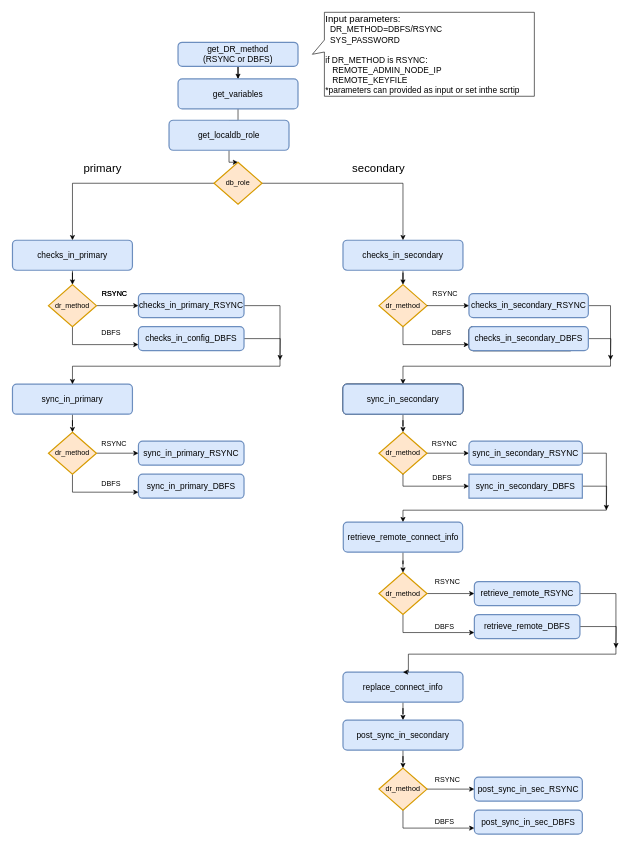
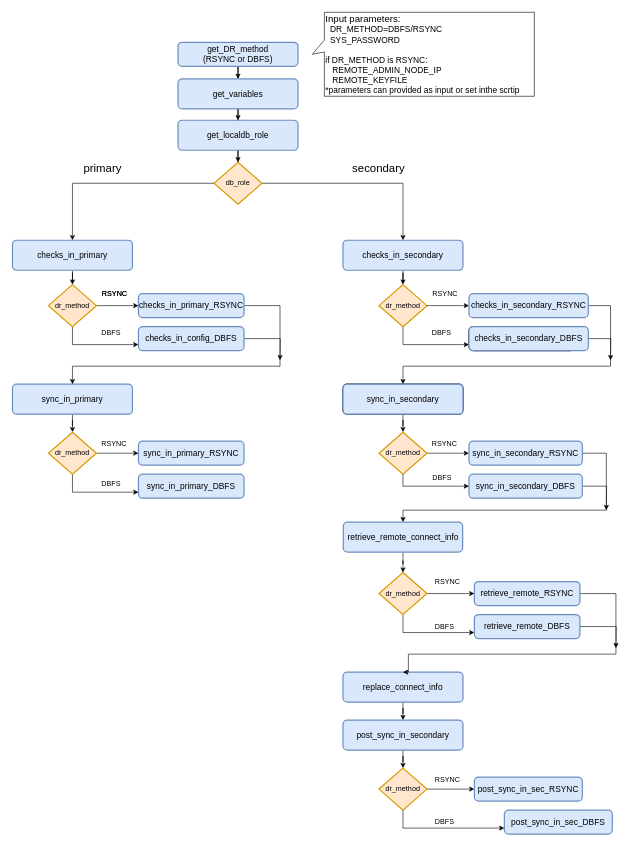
node "get_localdb_role": moved (229, 135) -> (238, 135)
node "sync_in_secondary_DBFS": shape rectangle -> rounded rectangle
node "post_sync_in_sec_DBFS": moved (528, 822) -> (558, 822)
